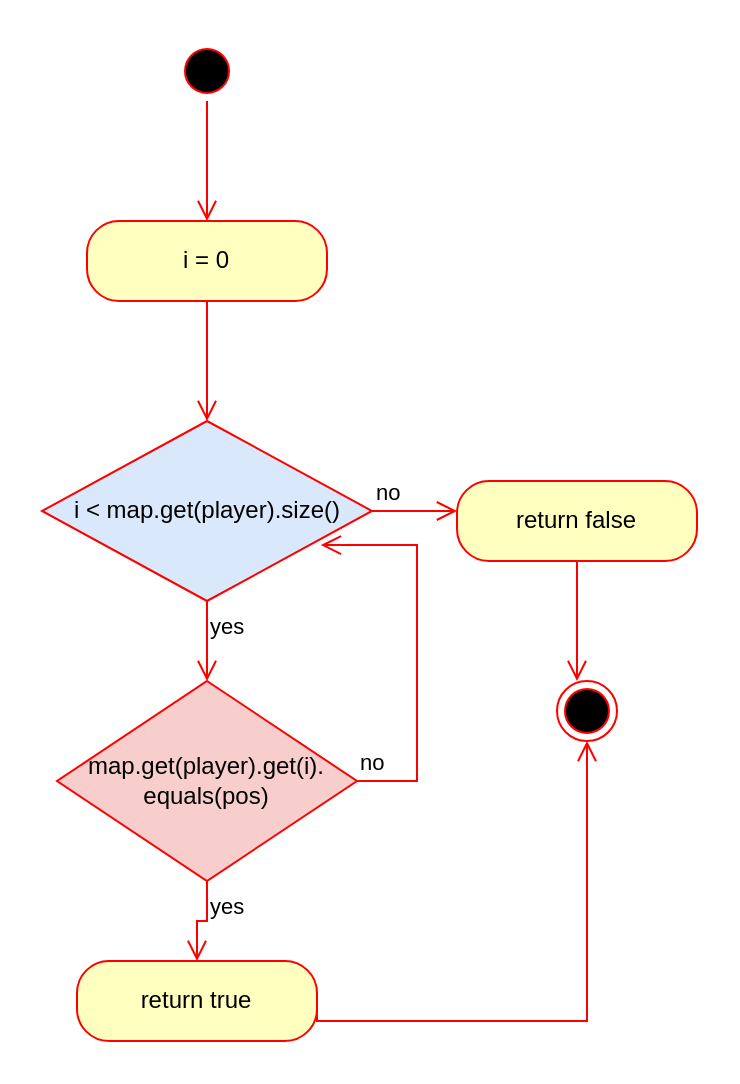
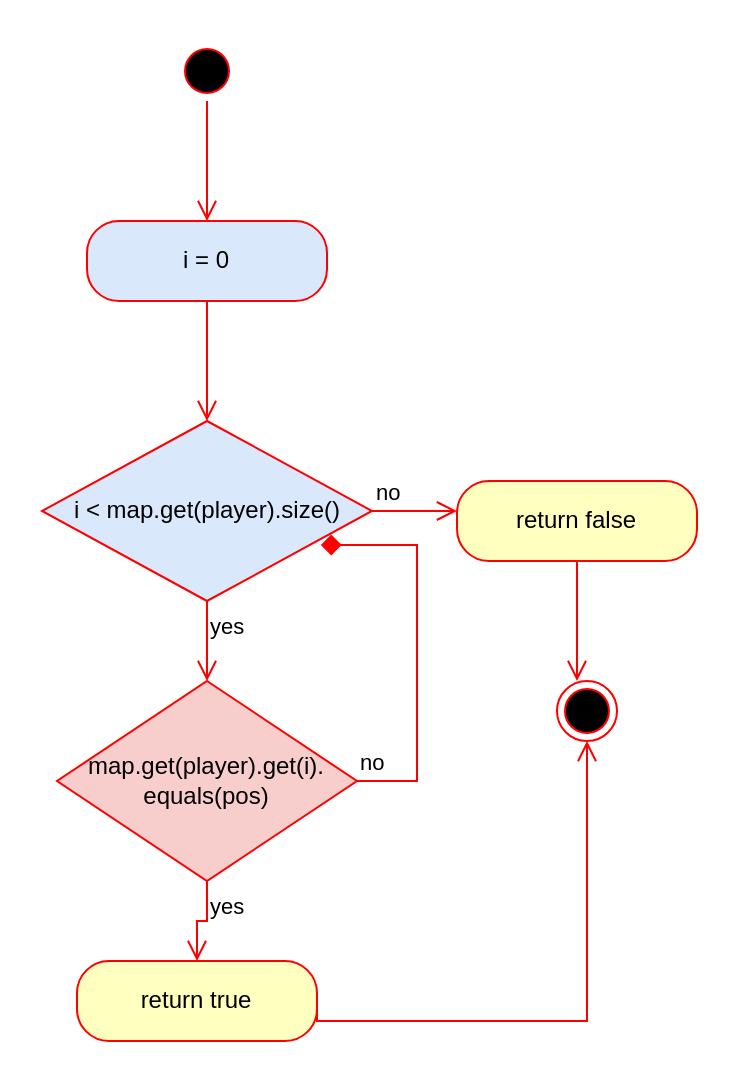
node "i = 0": fillcolor #ffffc0 -> #dae8fc
edge "map.get(player).get(i). equals(pos)" -> "i < map.get(player).size()": arrowhead open -> diamond
